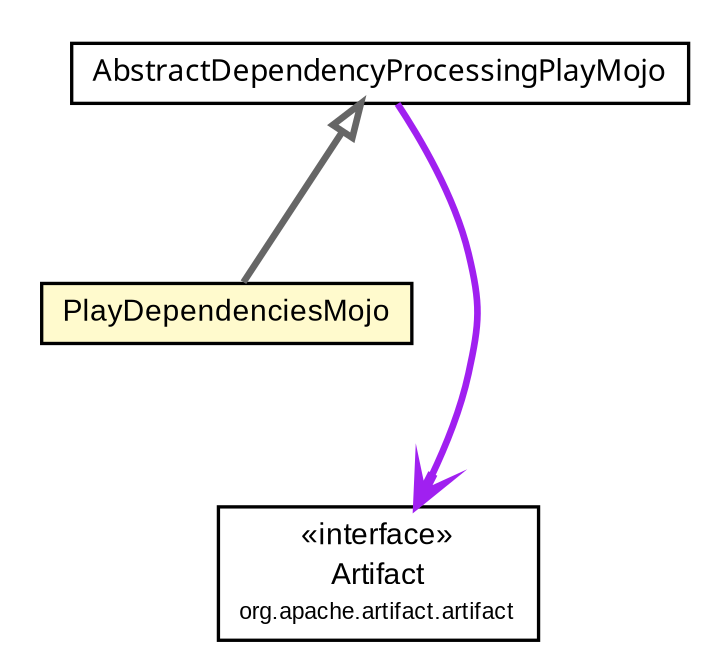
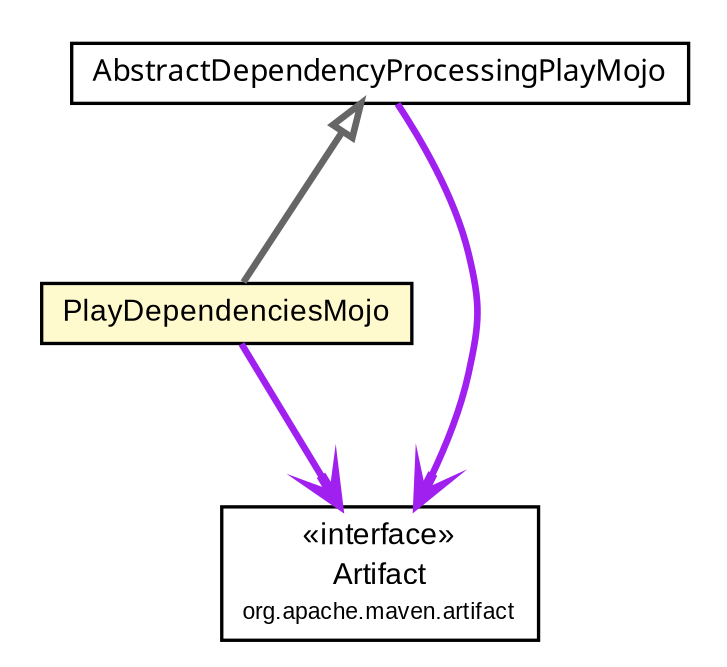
edge "PlayDependenciesMojo" -> "Artifact": added
node "Artifact": text "org.apache.artifact.artifact" -> "org.apache.maven.artifact"
